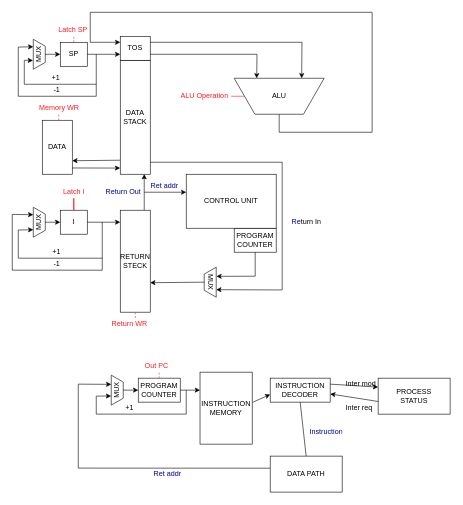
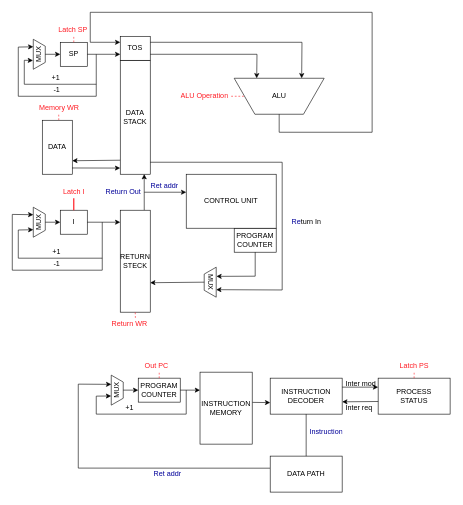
edge "ALU Operation" -- "ALU": style solid -> dashed
node "Latch PS": added
edge "Latch PS" -- "PROCESS STATUS": added
node "INSTRUCTION DECODER": size 60x24 -> 72x36
